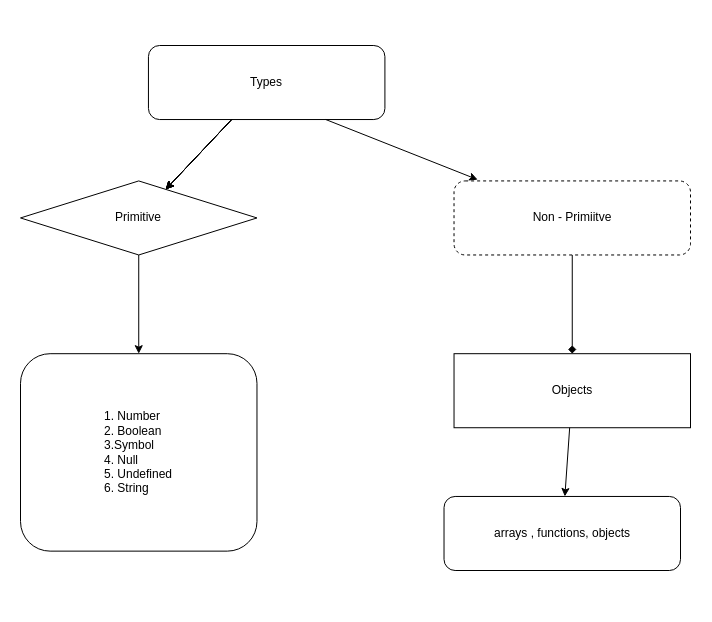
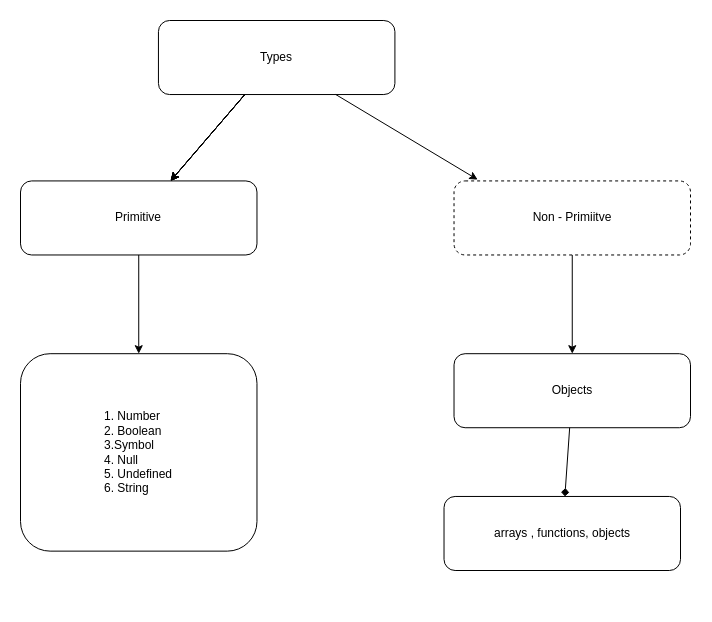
node "Types": moved (267, 83) -> (277, 58)
node "Primitive": shape diamond -> rounded rectangle
edge "Non - Primiitve" -> "Objects": arrowhead diamond -> classic
node "Objects": shape rectangle -> rounded rectangle
edge "Objects" -> "arrays , functions, objects": arrowhead classic -> diamond
